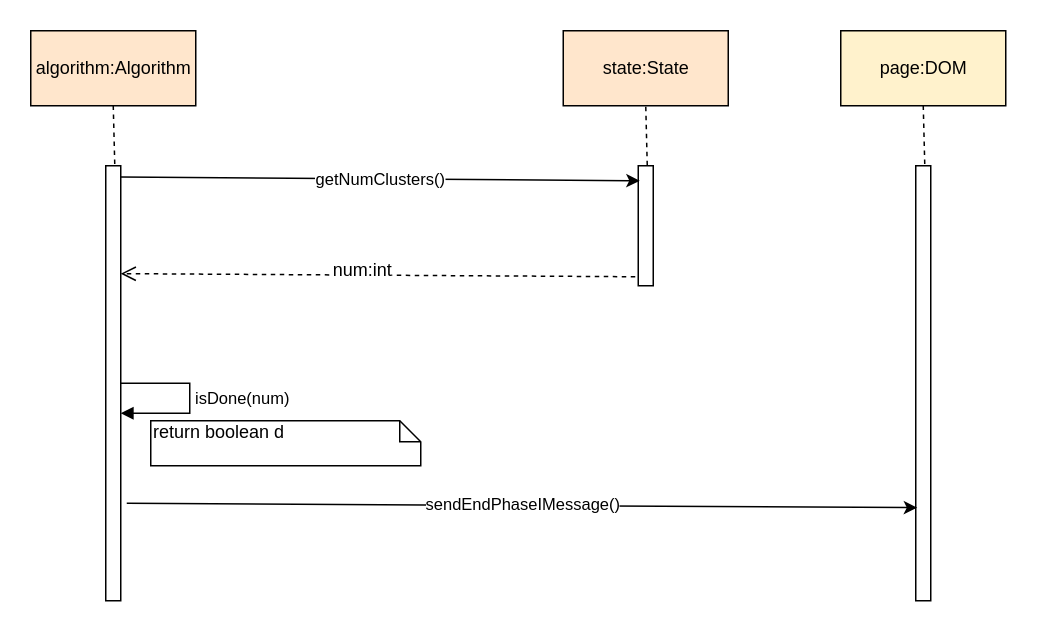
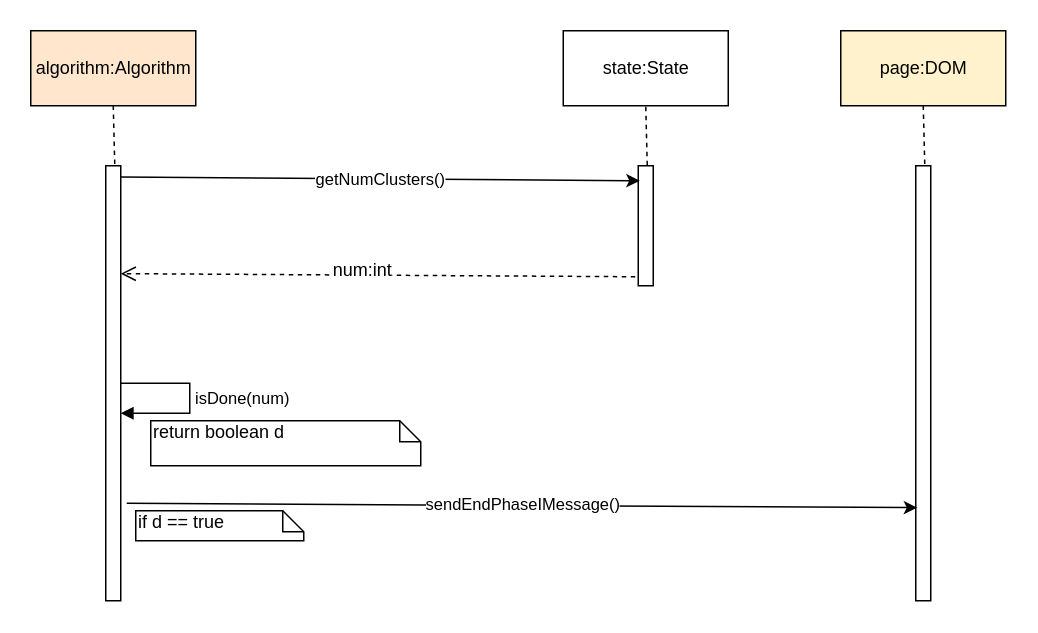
node "state:State": fillcolor #ffe6cc -> #ffffff
node "if d == true": added
